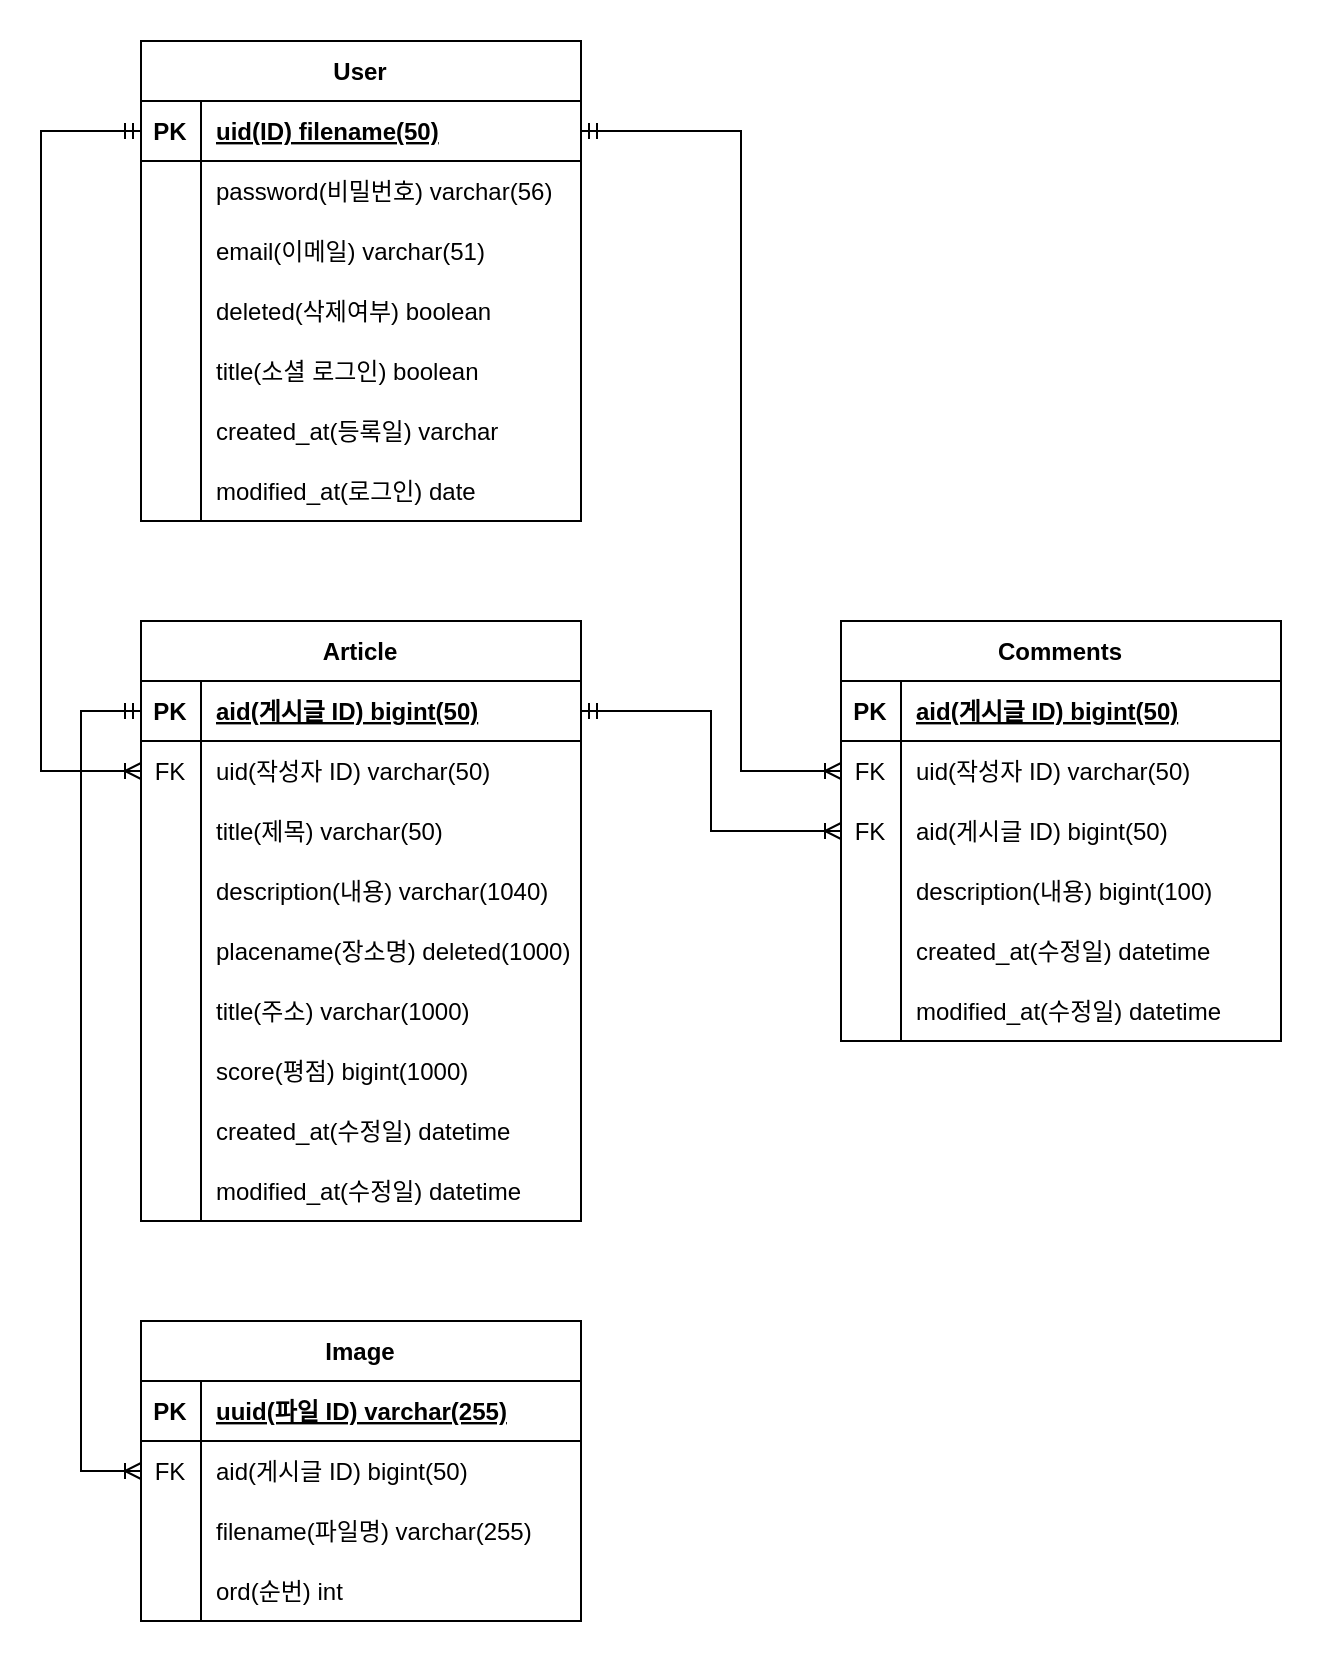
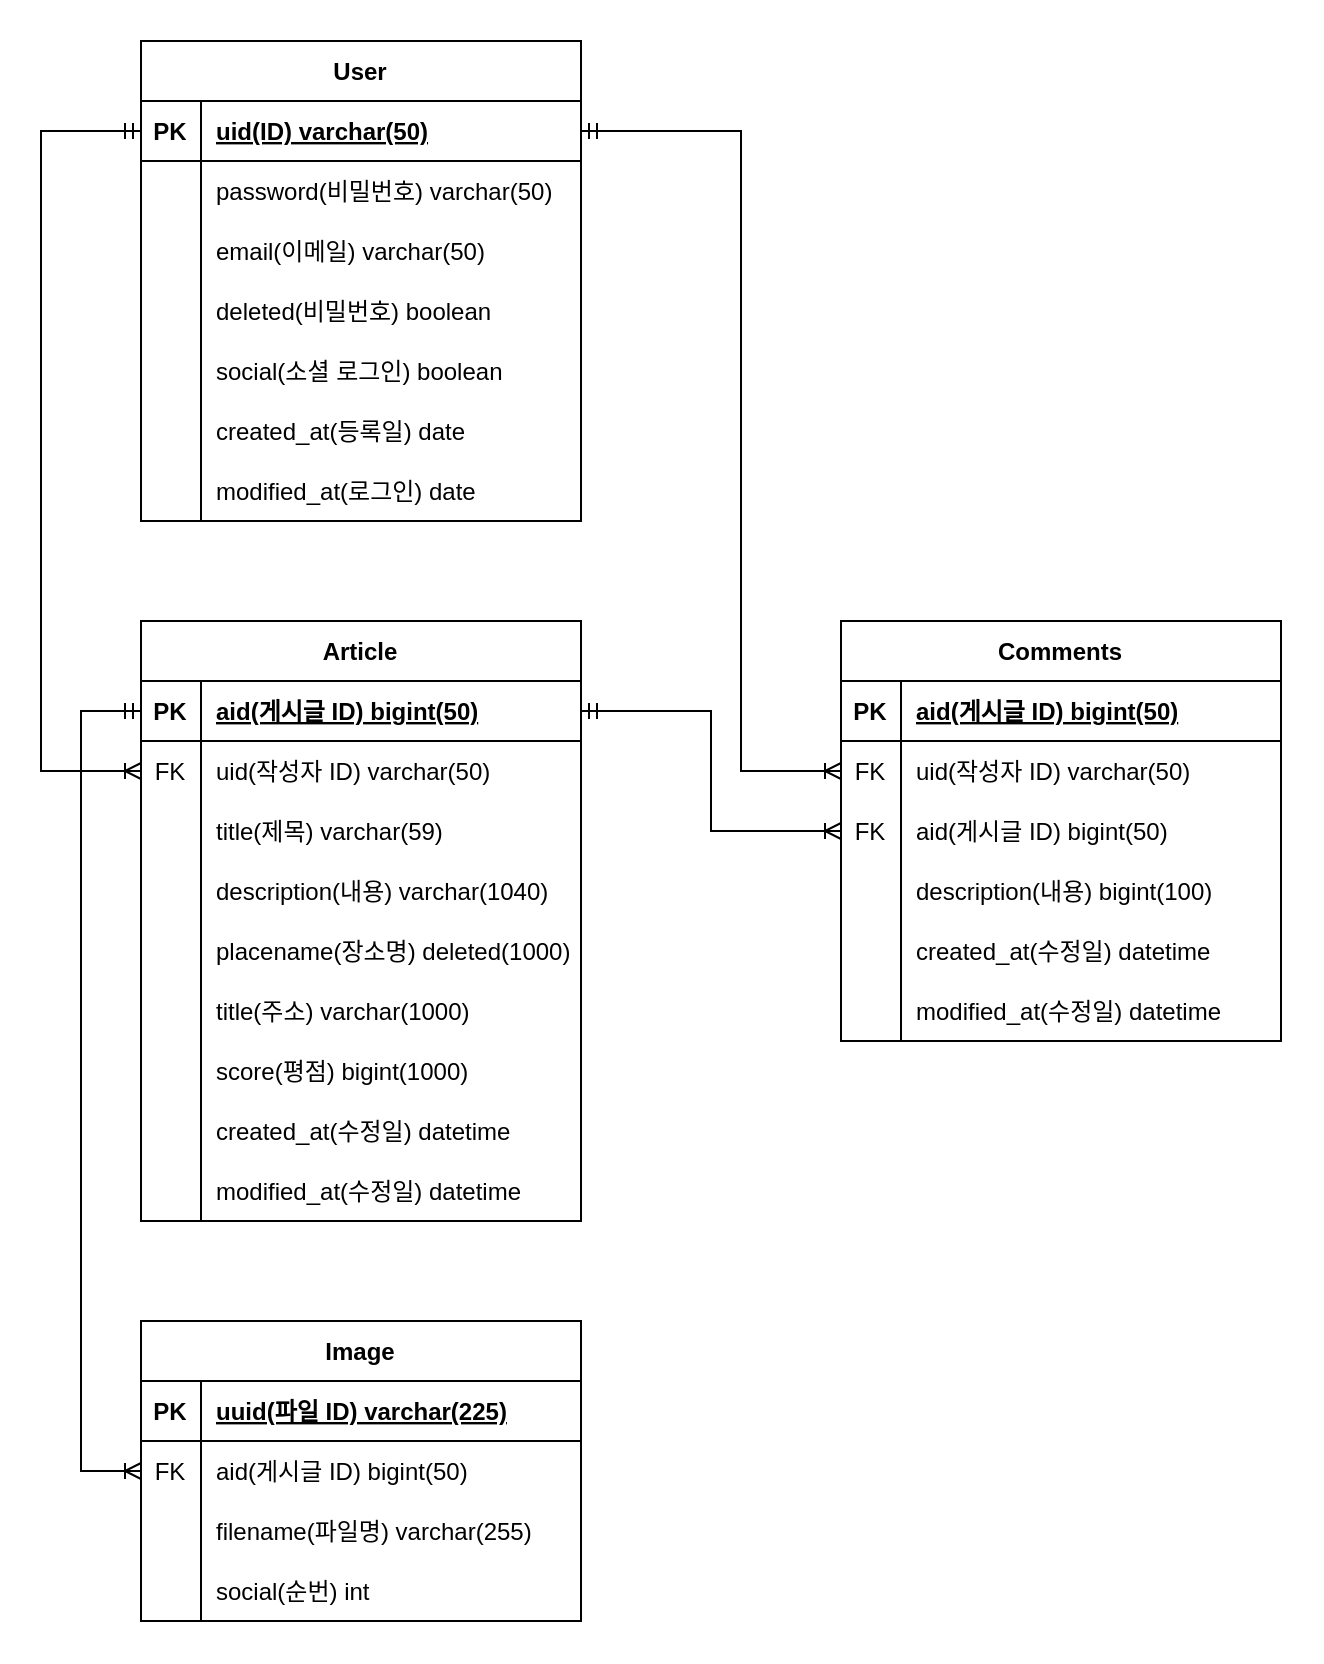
node "uid(ID) filename(50)": label "uid(ID) filename(50)" -> "uid(ID) varchar(50)"
node "password(비밀번호) varchar(56)": label "password(비밀번호) varchar(56)" -> "password(비밀번호) varchar(50)"
node "email(이메일) varchar(51)": label "email(이메일) varchar(51)" -> "email(이메일) varchar(50)"
node "deleted(삭제여부) boolean": label "deleted(삭제여부) boolean" -> "deleted(비밀번호) boolean"
node "title(소셜 로그인) boolean": label "title(소셜 로그인) boolean" -> "social(소셜 로그인) boolean"
node "created_at(등록일) varchar": label "created_at(등록일) varchar" -> "created_at(등록일) date"
node "title(제목) varchar(50)": label "title(제목) varchar(50)" -> "title(제목) varchar(59)"
node "uuid(파일 ID) varchar(255)": label "uuid(파일 ID) varchar(255)" -> "uuid(파일 ID) varchar(225)"
node "ord(순번) int": label "ord(순번) int" -> "social(순번) int"
